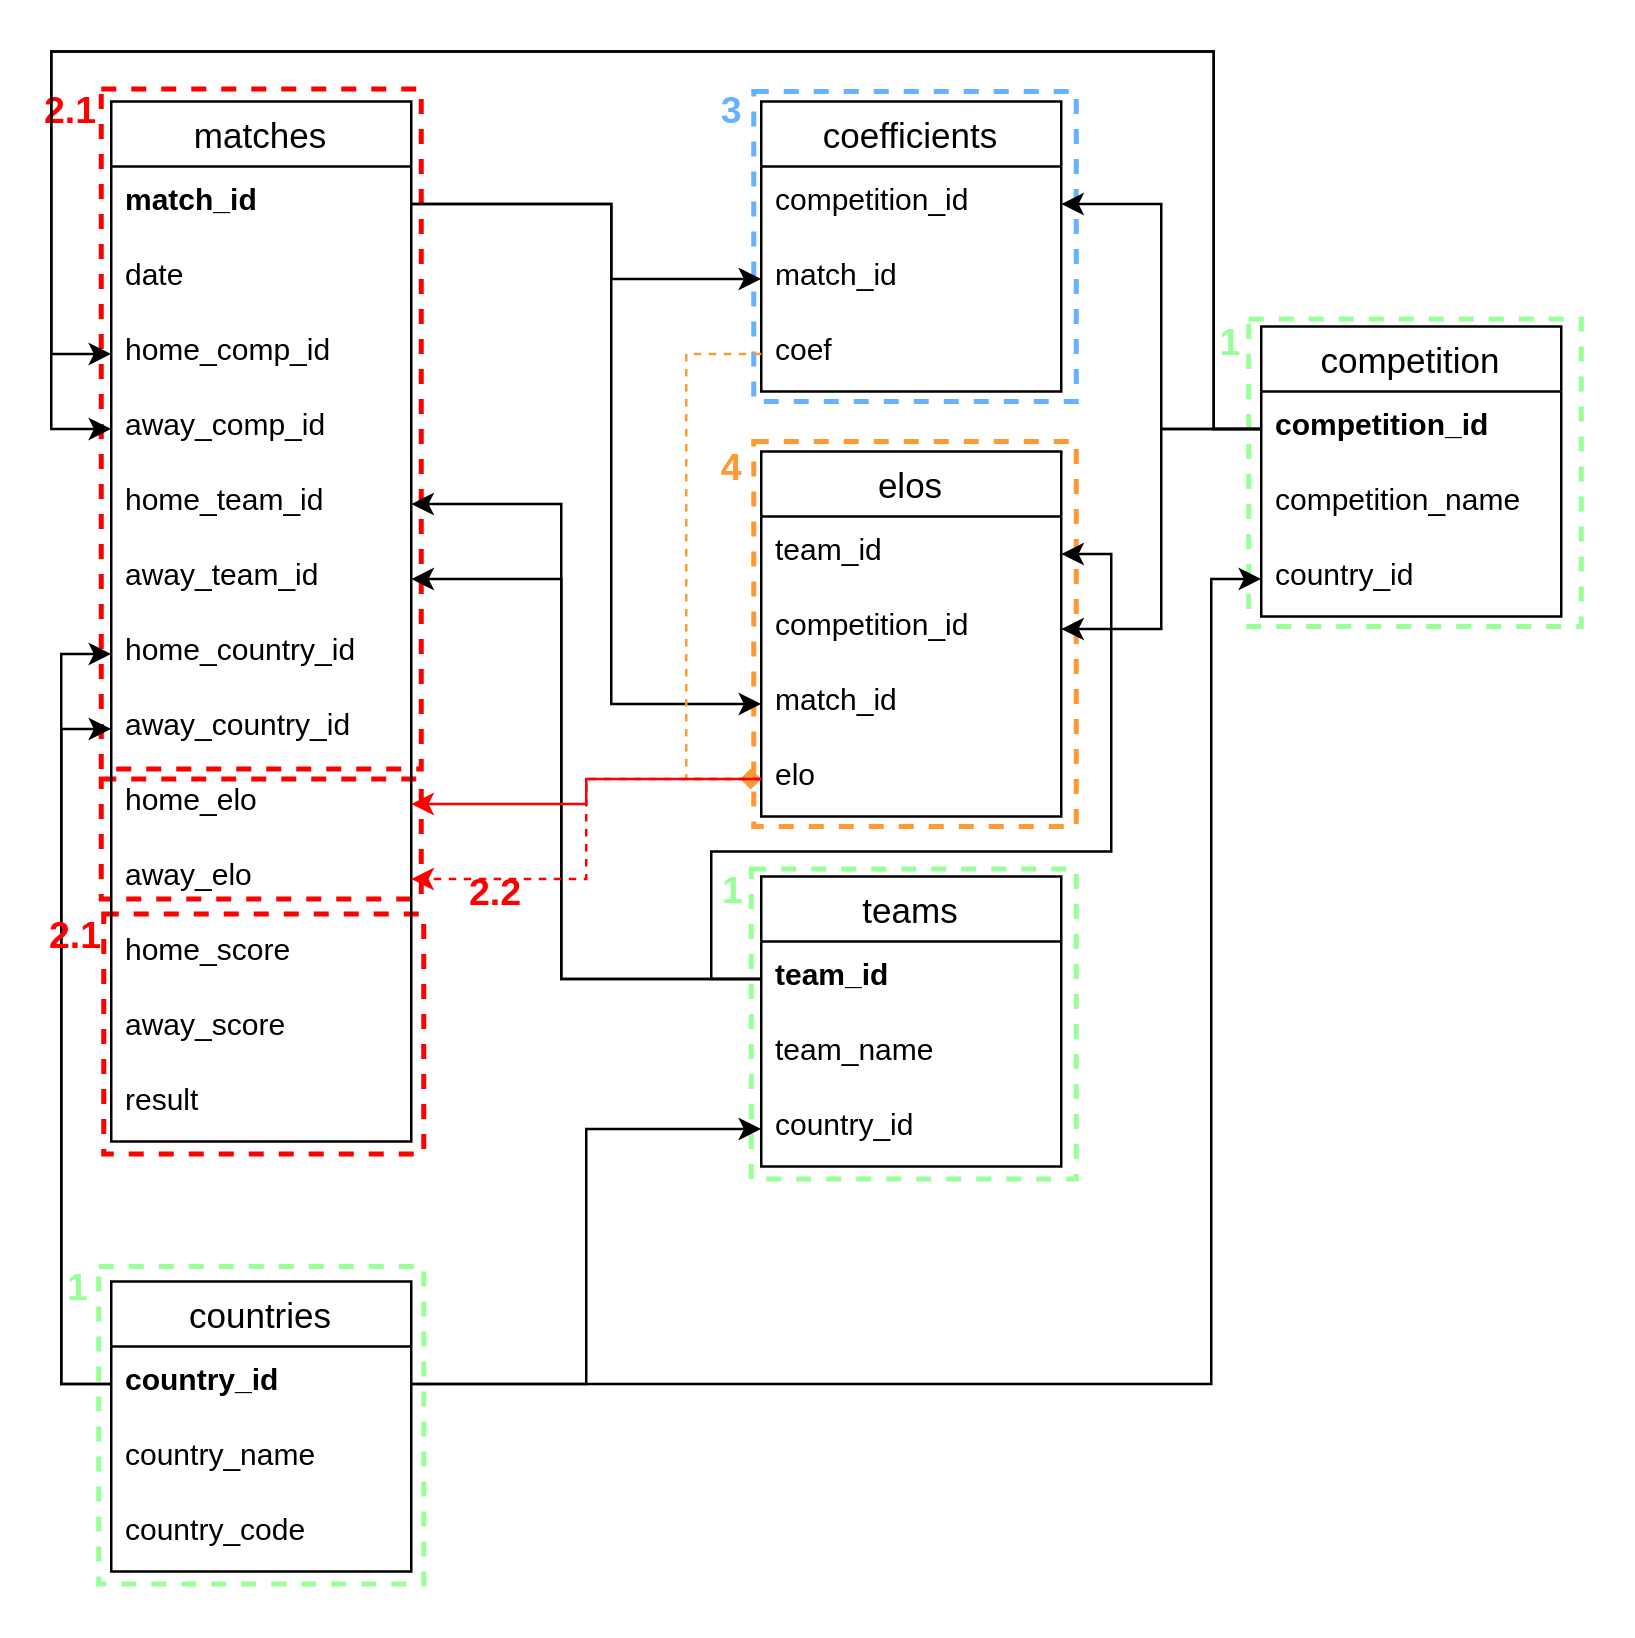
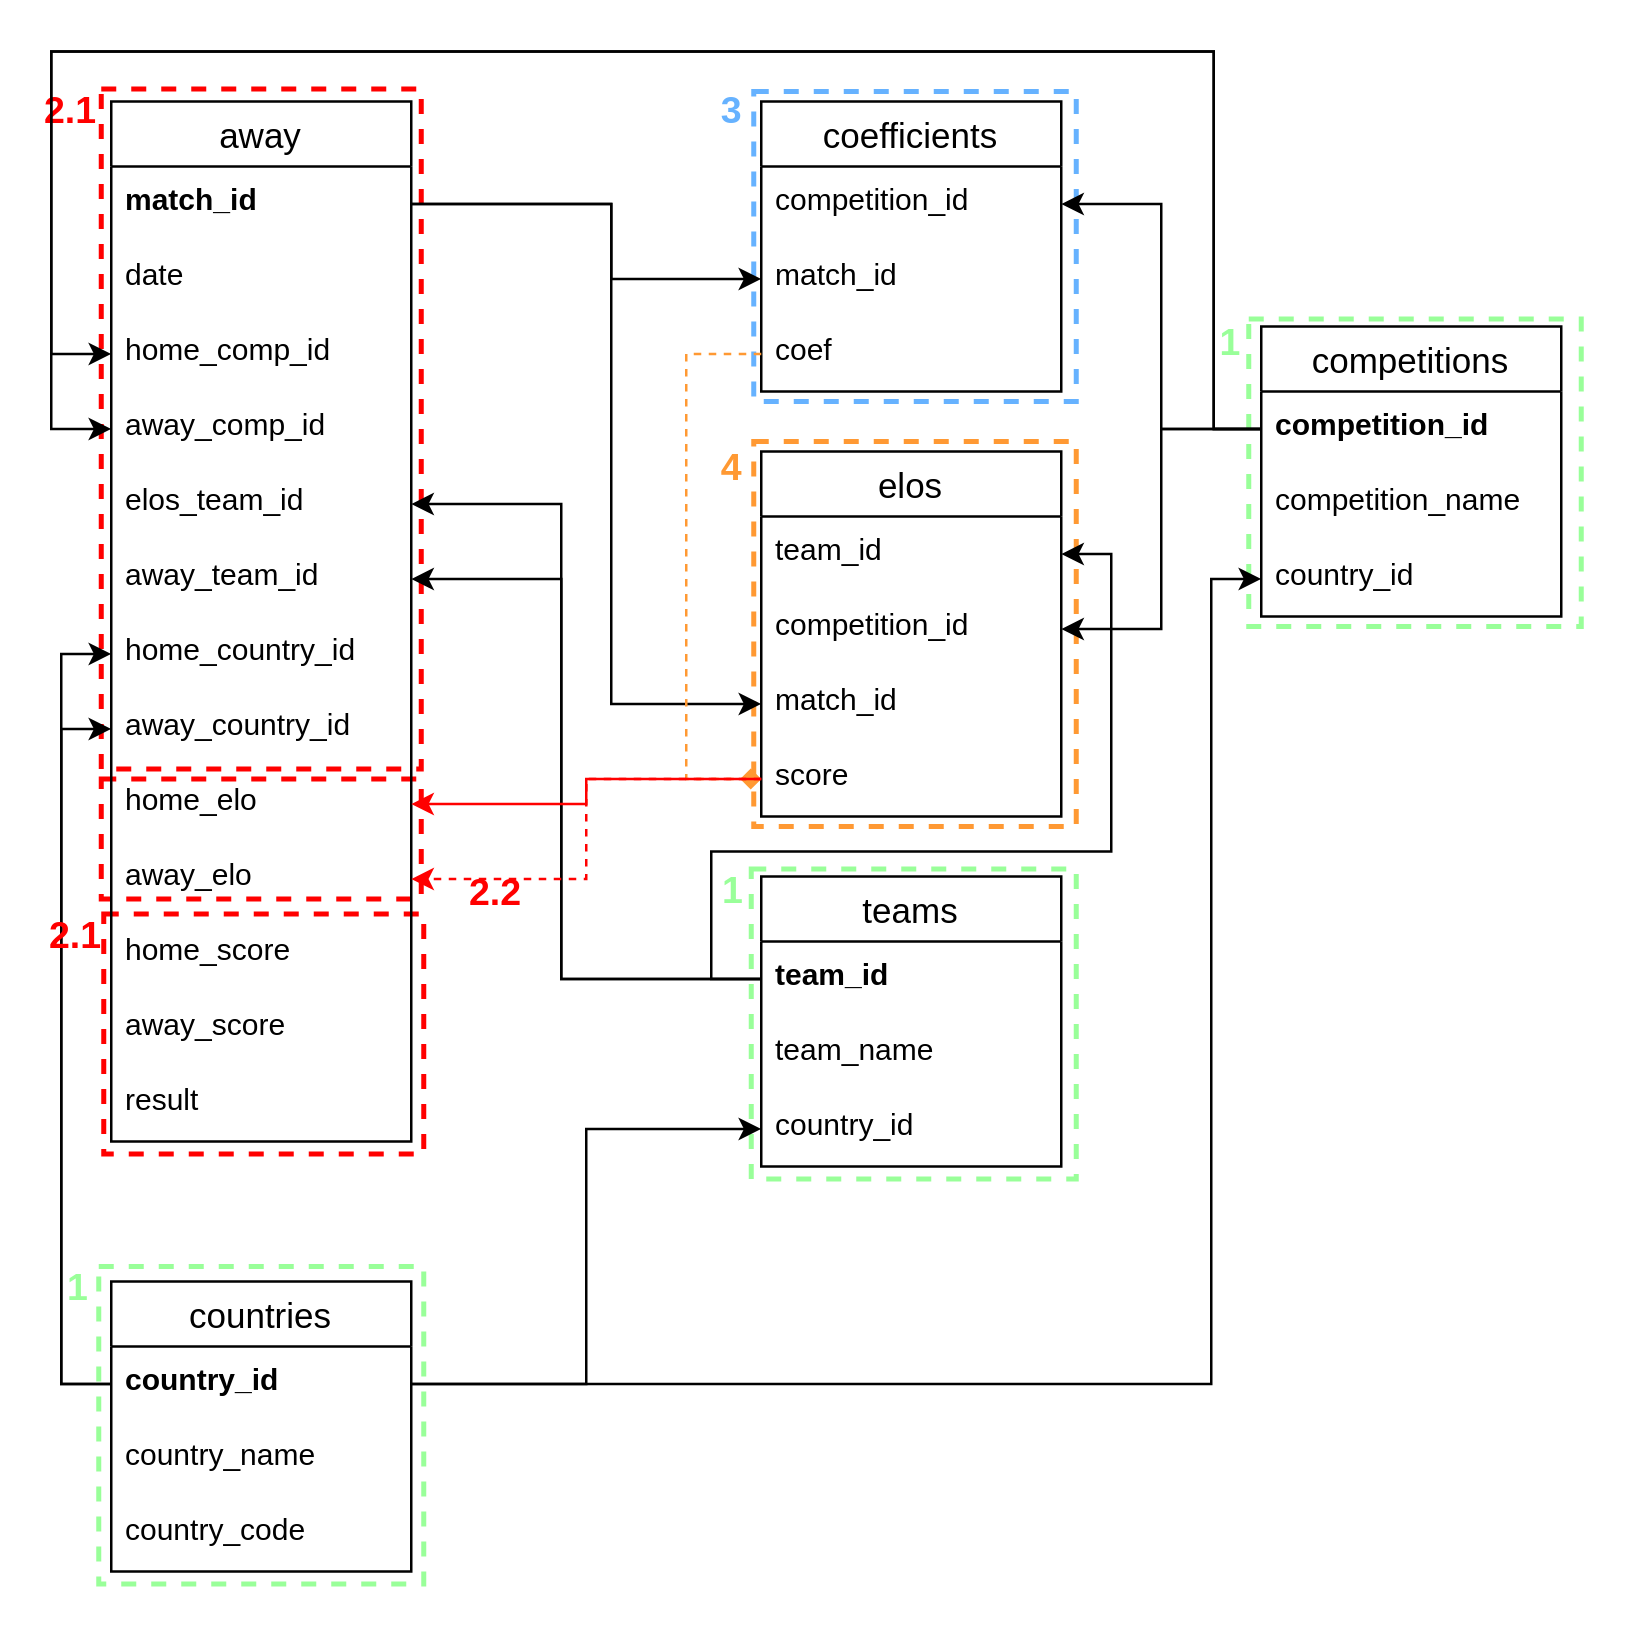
node "matches": label "matches" -> "away"
node "competition": label "competition" -> "competitions"
node "home_team_id": label "home_team_id" -> "elos_team_id"
node "elo": label "elo" -> "score"
